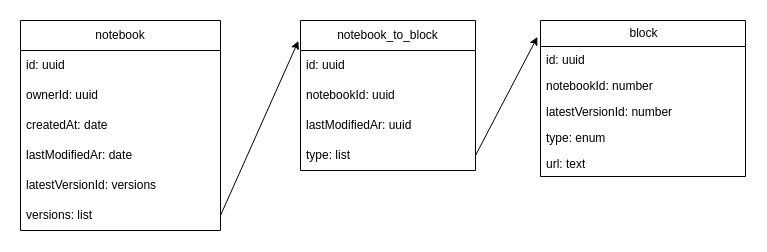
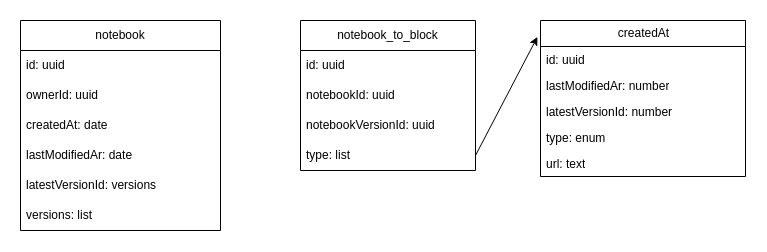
node "block": label "block" -> "createdAt"
node "notebookId: number": label "notebookId: number" -> "lastModifiedAr: number"
node "lastModifiedAr: uuid": label "lastModifiedAr: uuid" -> "notebookVersionId: uuid"
edge "versions: list" -> "notebook_to_block": removed
